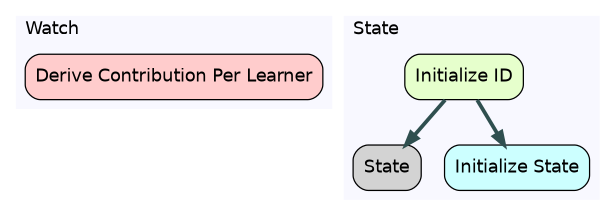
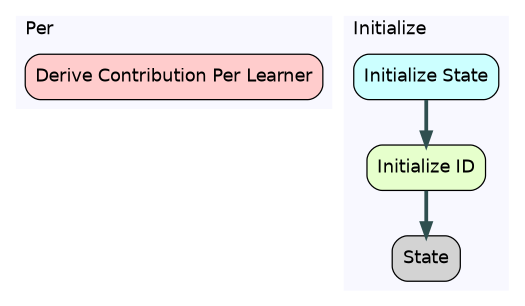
cluster "Watch": label "Watch" -> "Per"
cluster "State": label "State" -> "Initialize"
edge "Initialize ID" -> "Initialize State": reversed
